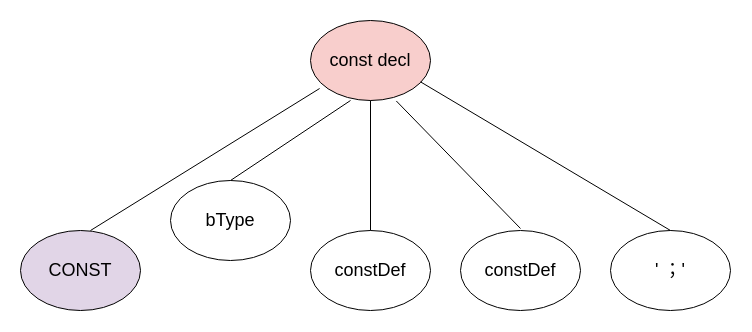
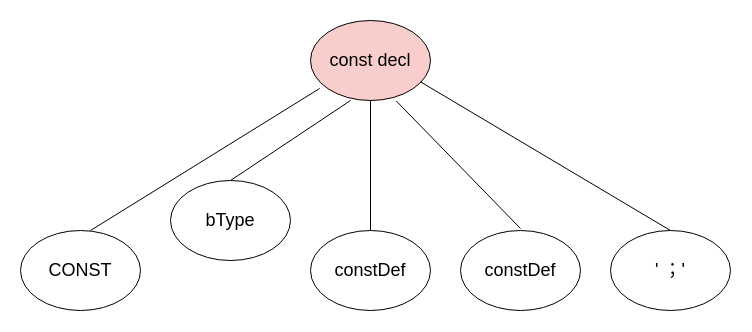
node "CONST": fillcolor #e1d5e7 -> #ffffff
